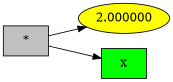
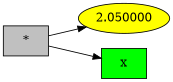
node "2.000000": label "2.000000" -> "2.050000"
